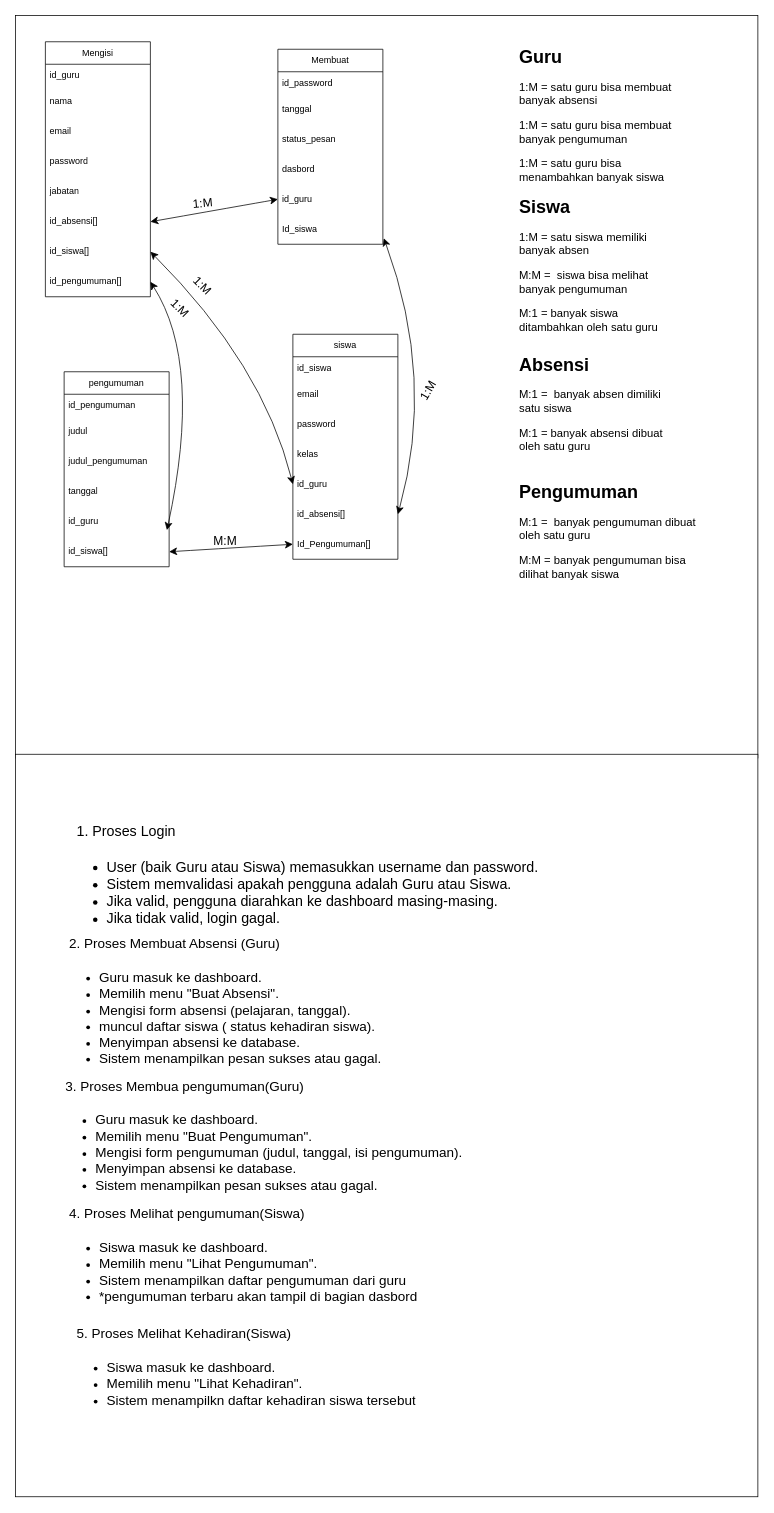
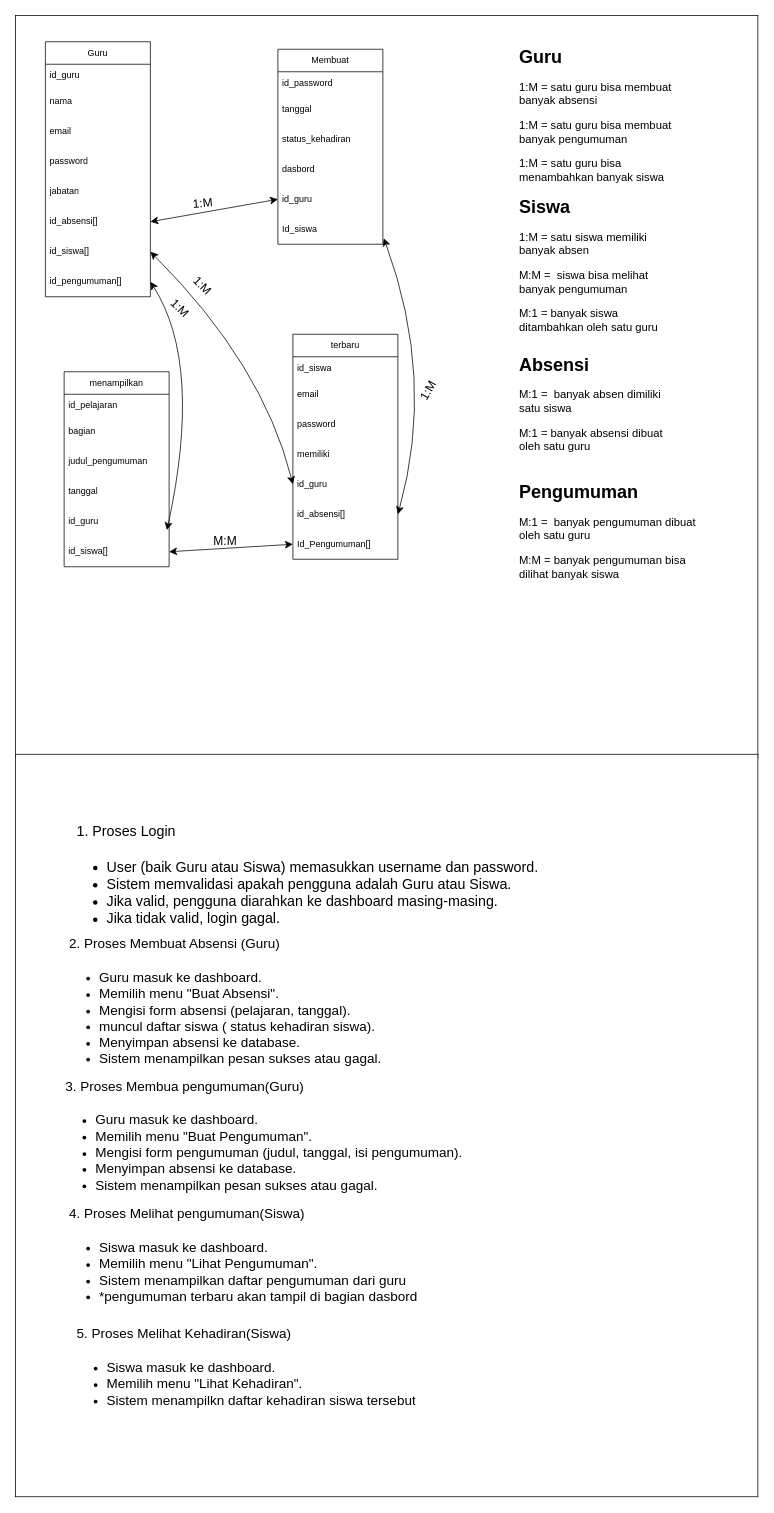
node "Mengisi": label "Mengisi" -> "Guru"
node "status_pesan": label "status_pesan" -> "status_kehadiran"
node "siswa": label "siswa" -> "terbaru"
node "pengumuman": label "pengumuman" -> "menampilkan"
node "id_pengumuman": label "id_pengumuman" -> "id_pelajaran"
node "judul": label "judul" -> "bagian"
node "kelas": label "kelas" -> "memiliki"
